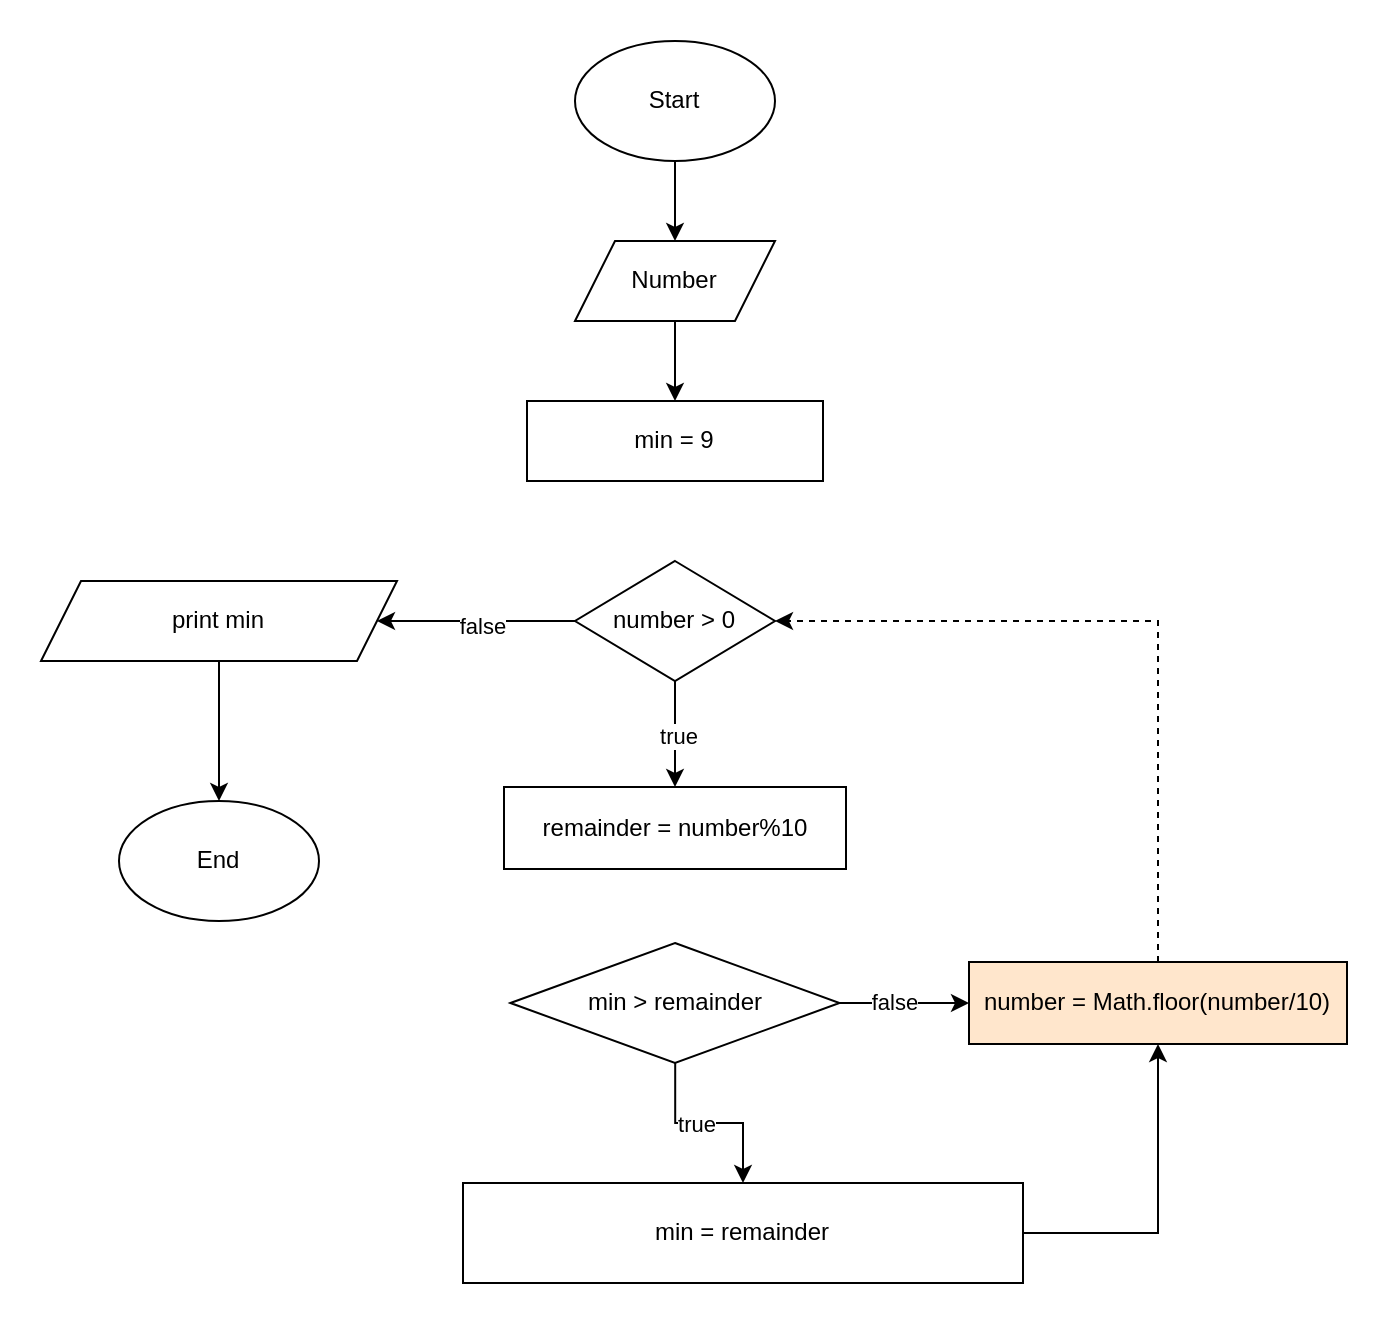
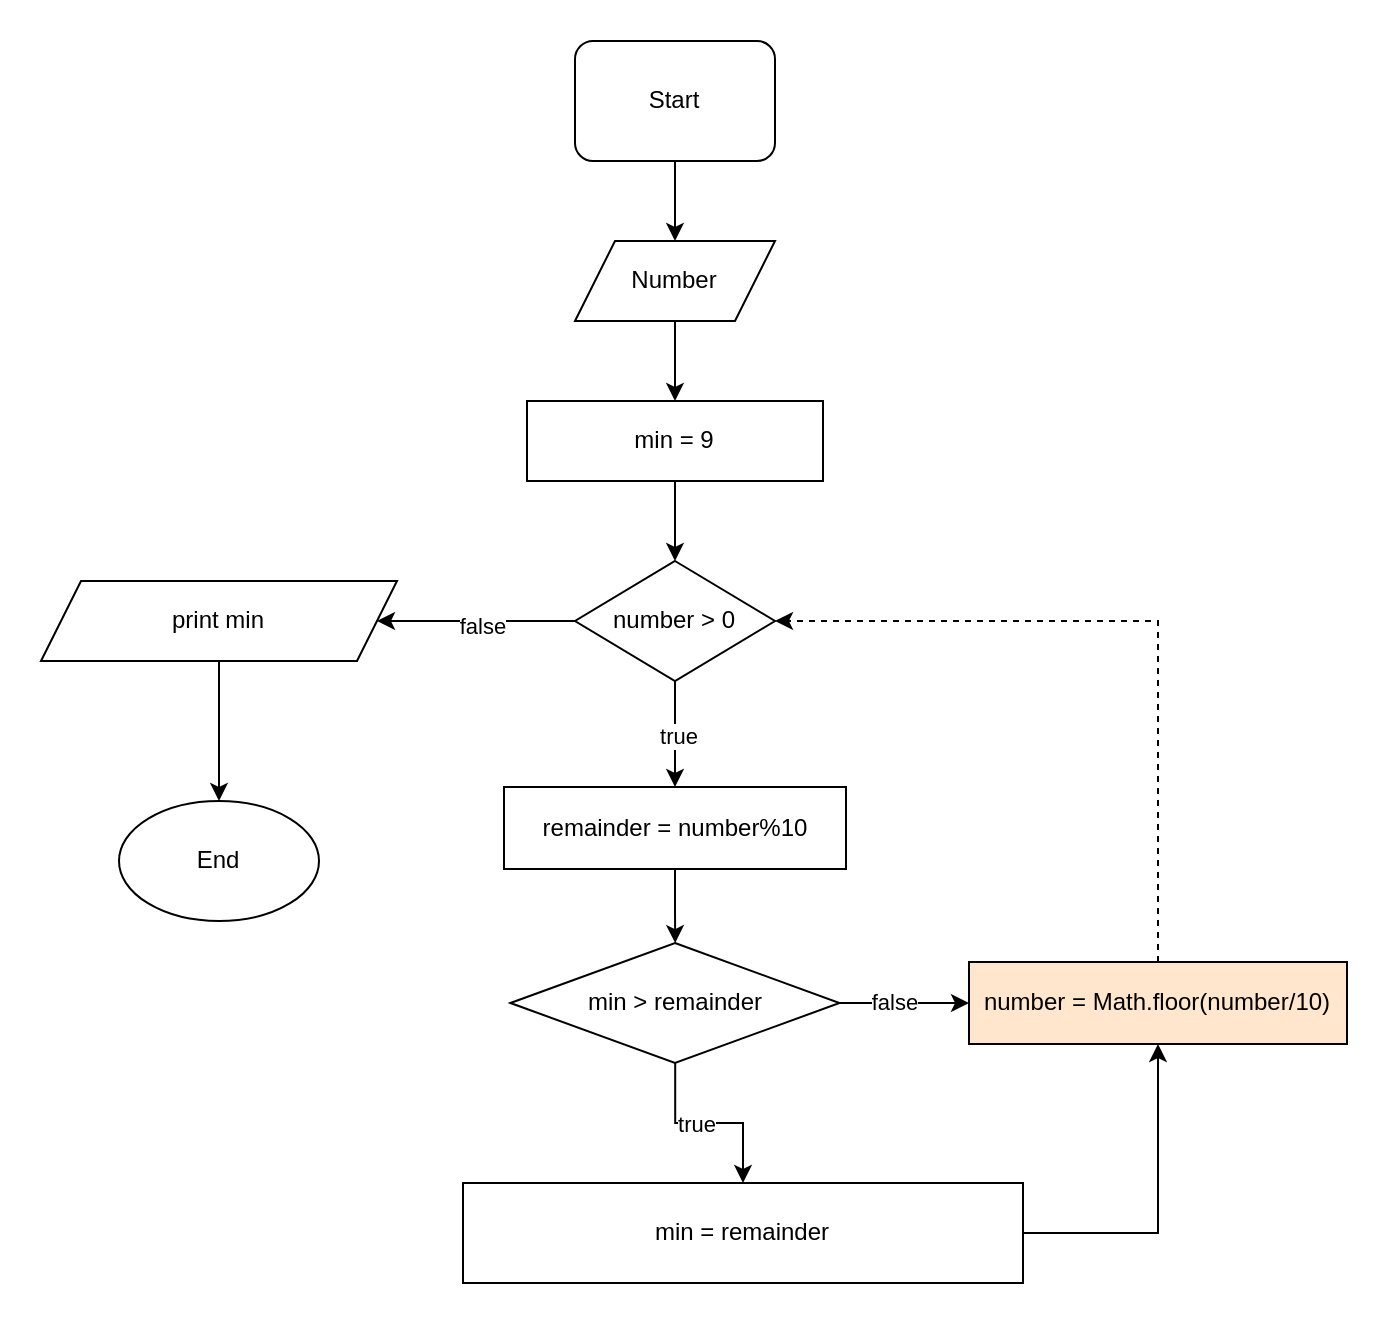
node "Start": shape ellipse -> rounded rectangle
edge "min = 9" -> "number > 0": added
edge "remainder = number%10" -> "min > remainder": added
